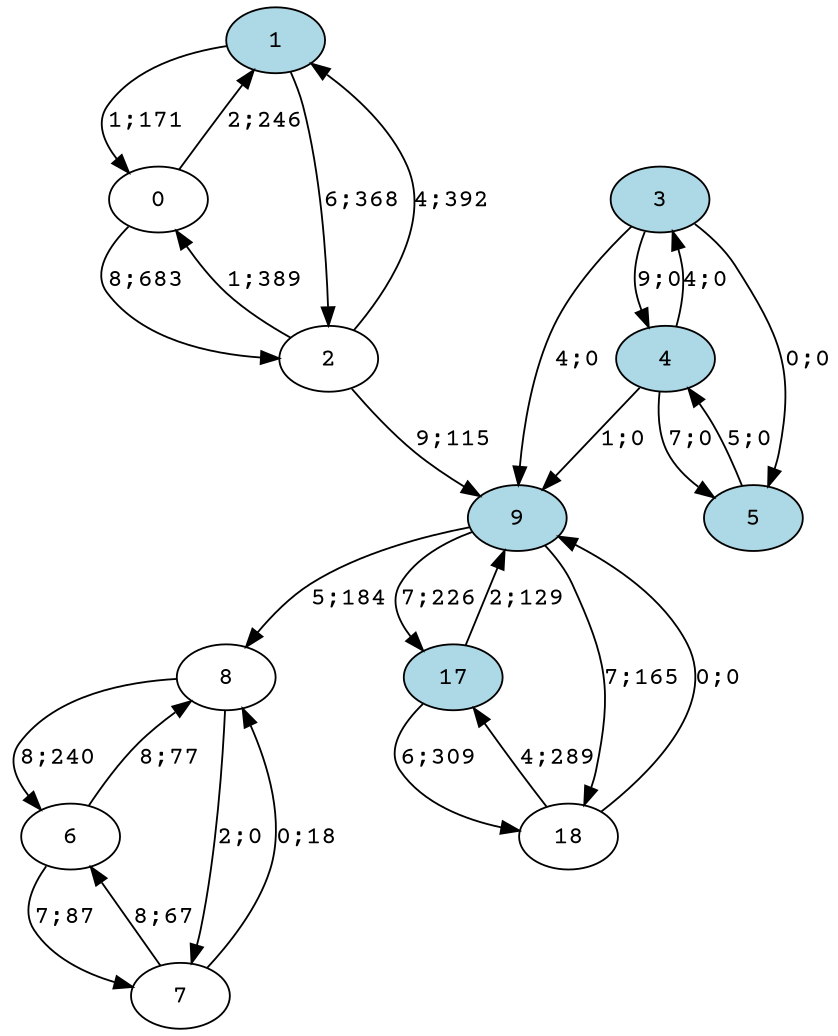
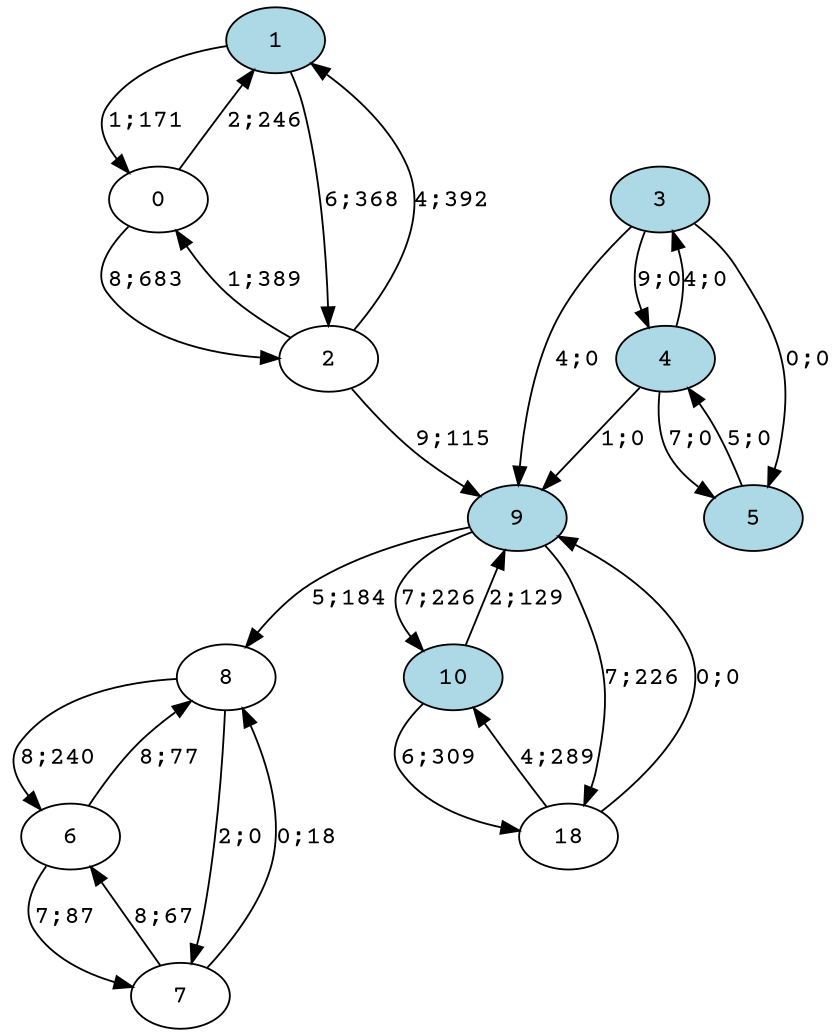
node "17": label "17" -> "10"
edge "9" -> "18": label "7;165" -> "7;226"
